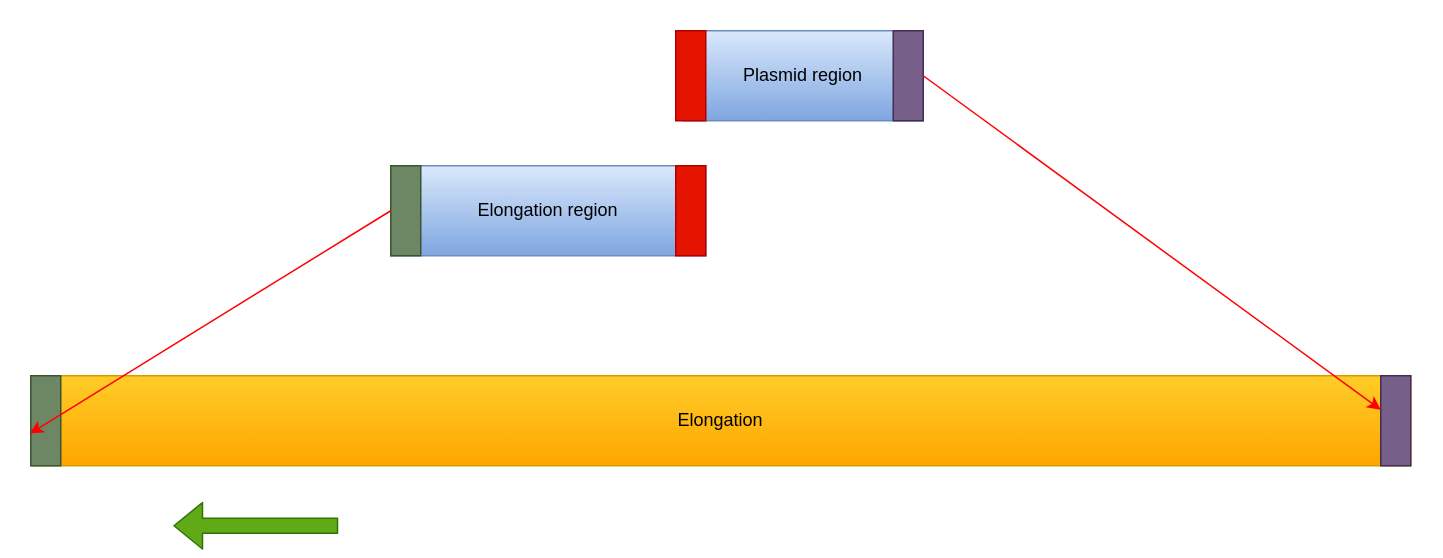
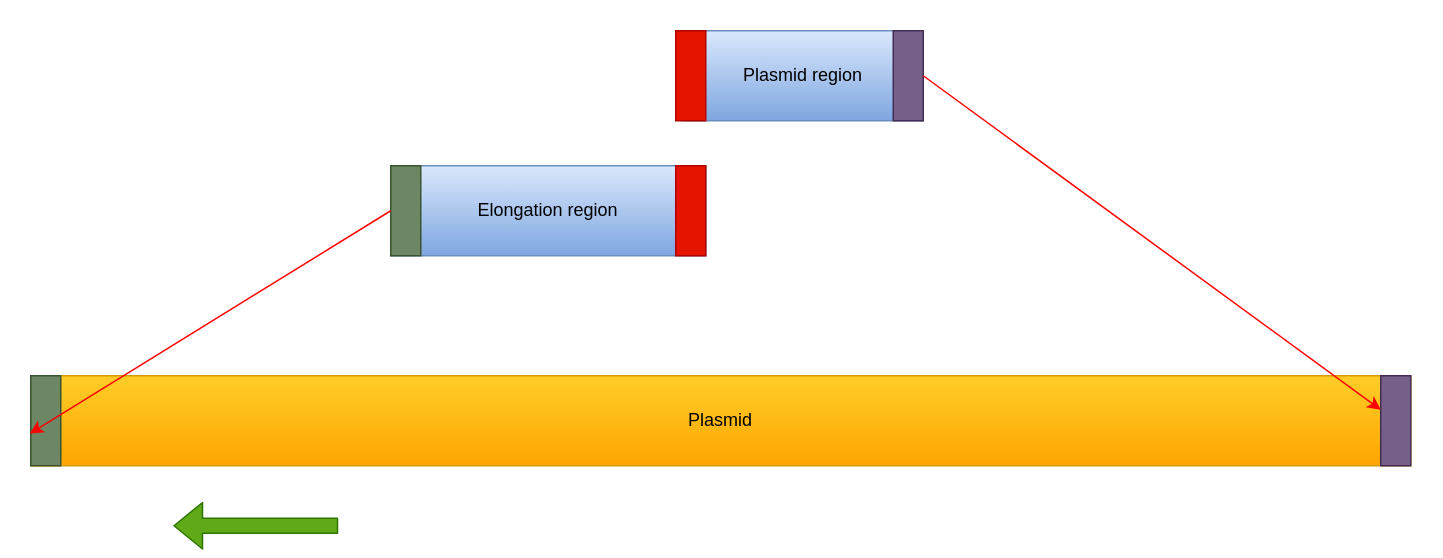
node "Elongation": label "Elongation" -> "Plasmid"
